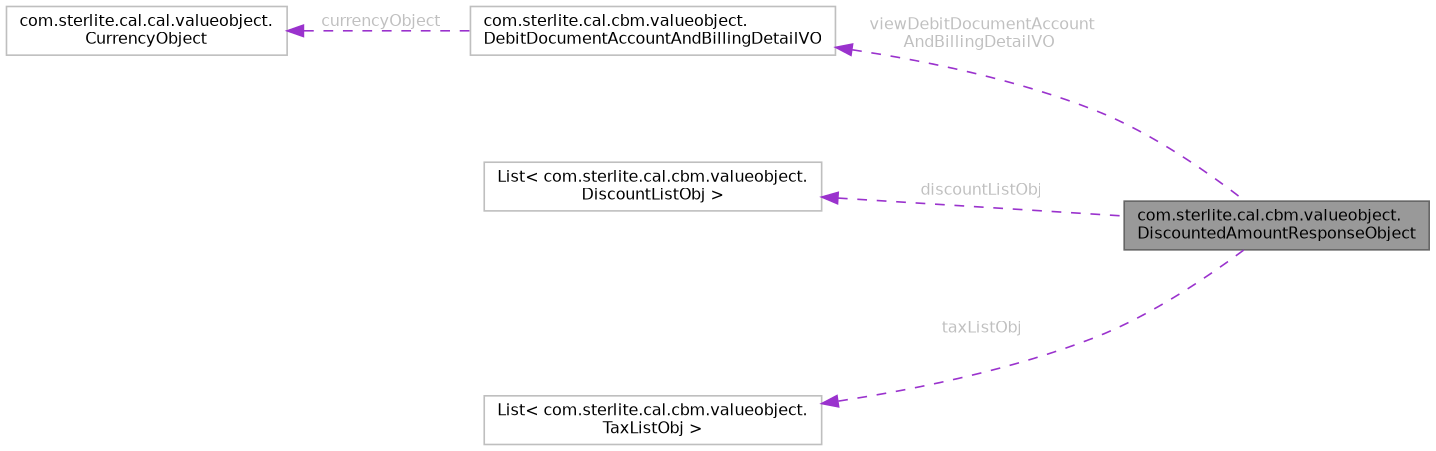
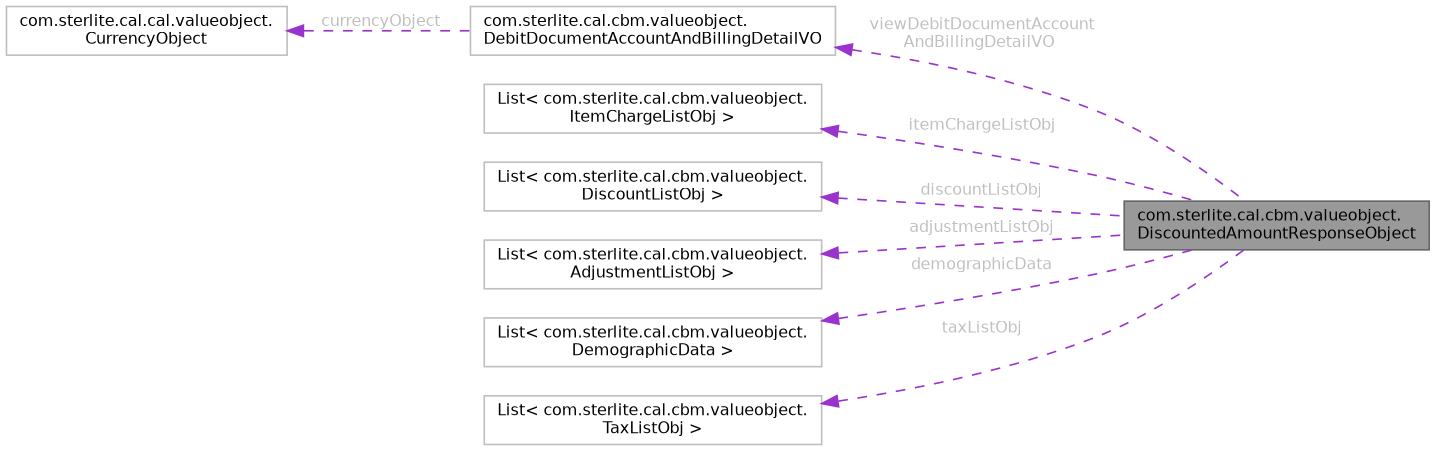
node "List< com.sterlite.cal.cbm.valueobject. ItemChargeListObj >": added
node "List< com.sterlite.cal.cbm.valueobject. AdjustmentListObj >": added
node "List< com.sterlite.cal.cbm.valueobject. DemographicData >": added
